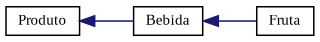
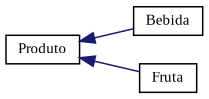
edge "Fruta" -> "Bebida": now "Fruta" -> "Produto"
